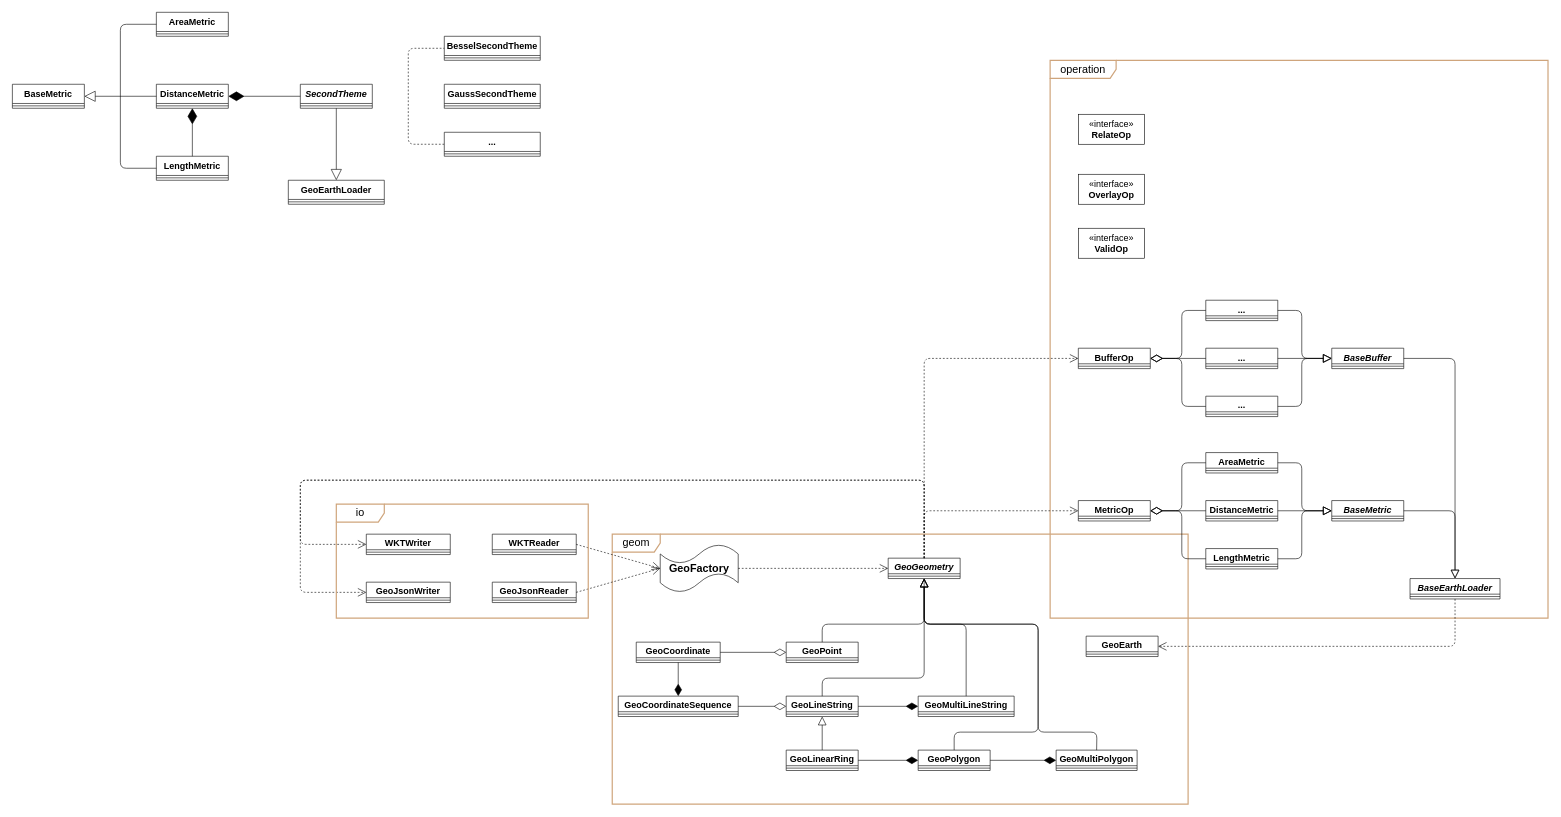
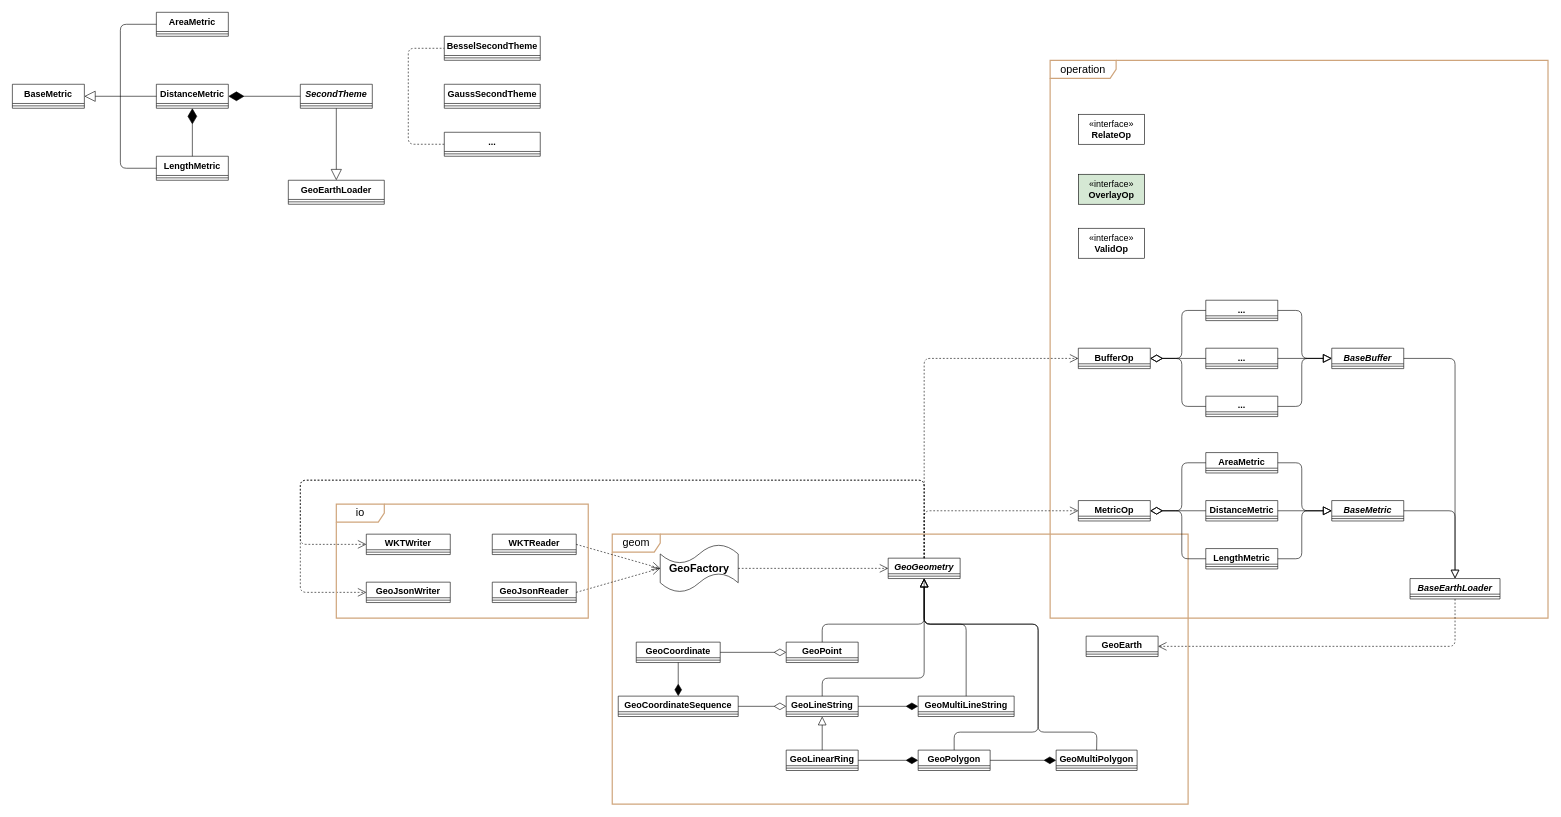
node "«interface»OverlayOp": fillcolor #ffffff -> #d5e8d4
